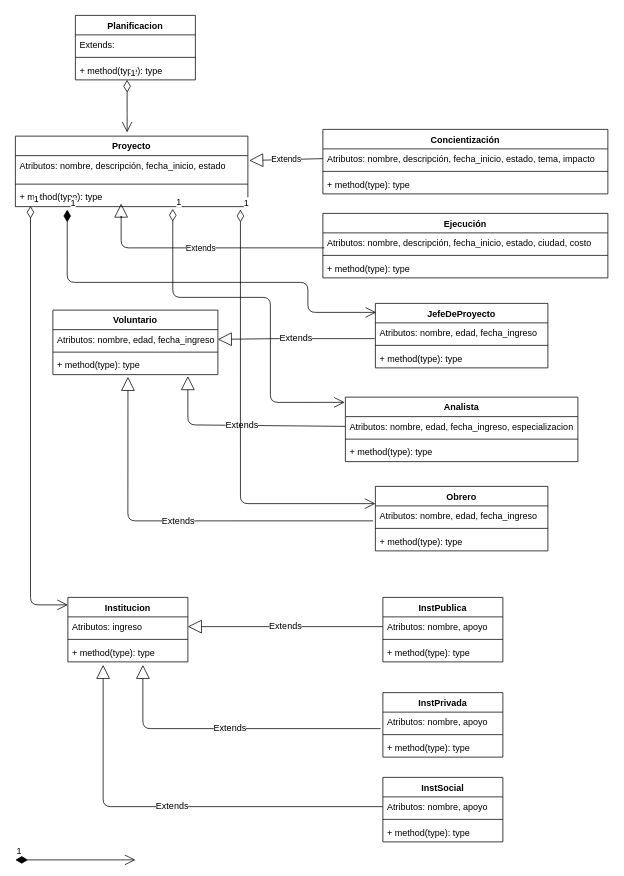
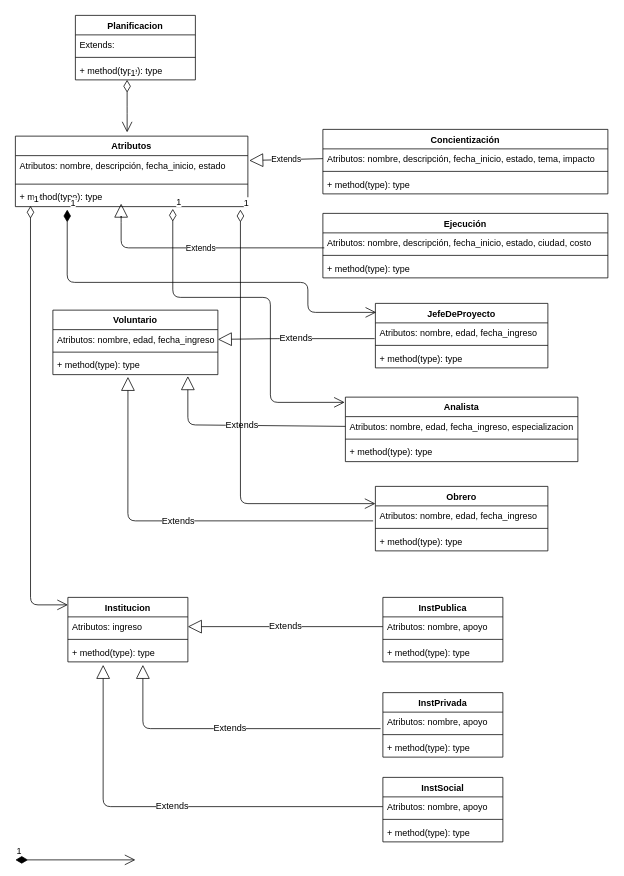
node "Proyecto": label "Proyecto" -> "Atributos"
